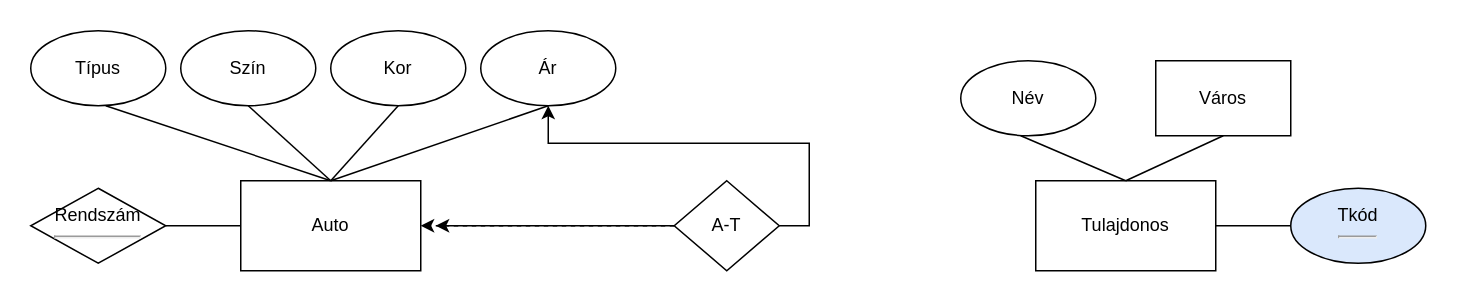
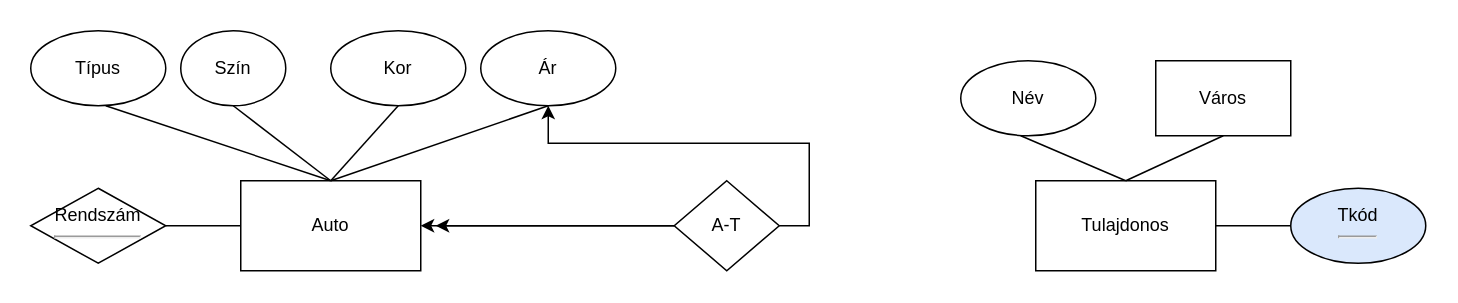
node "Szín": size 135x75 -> 105x75
edge "A-T" -> "Auto": style dashed -> solid
